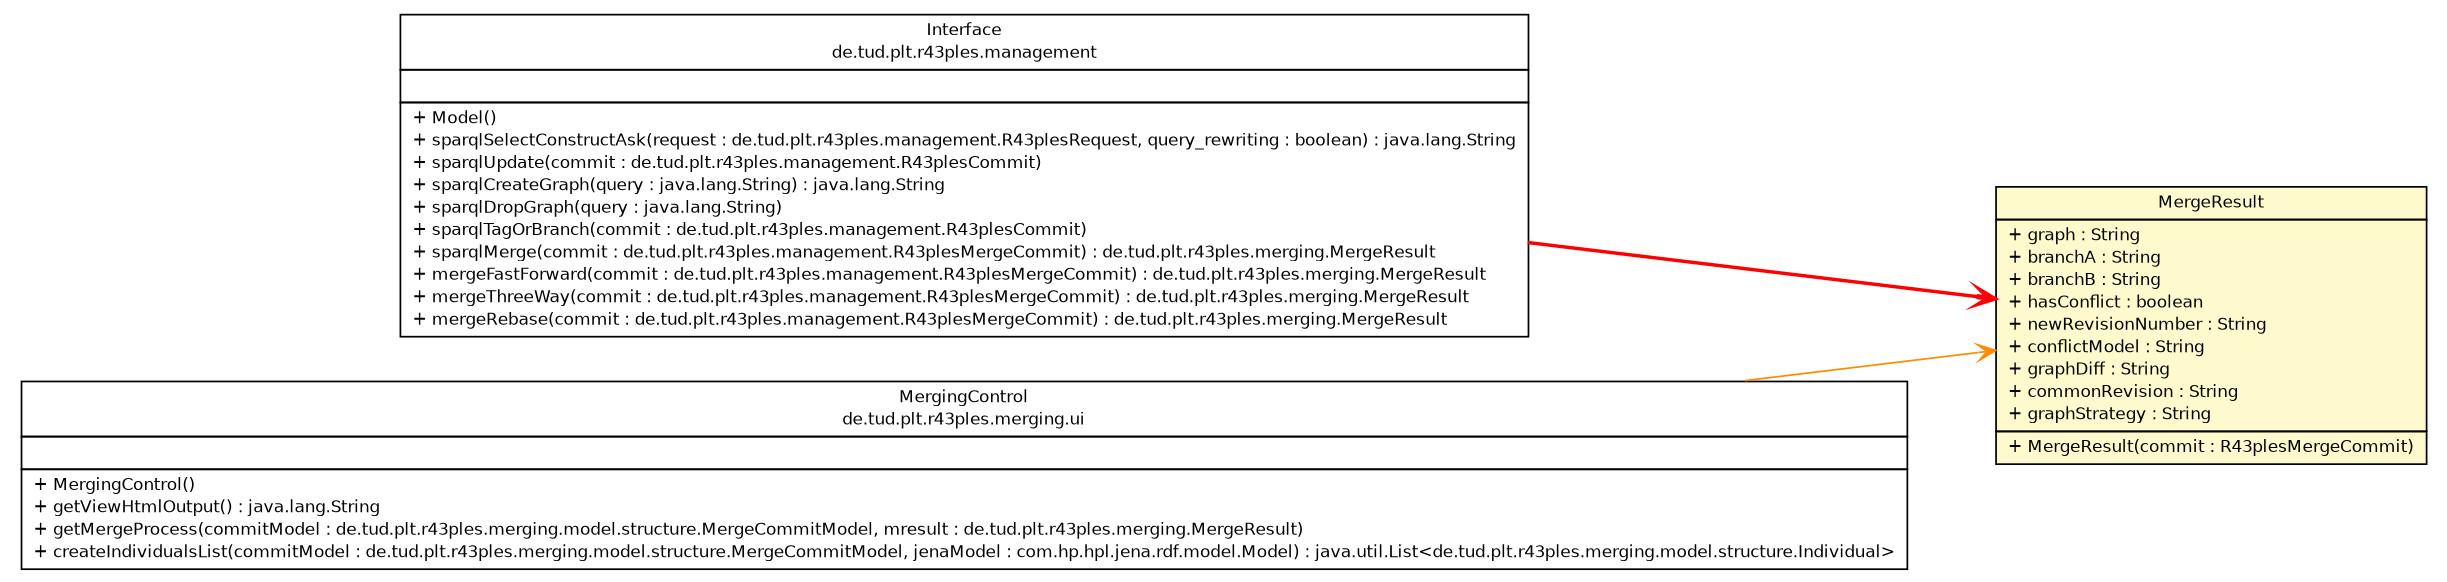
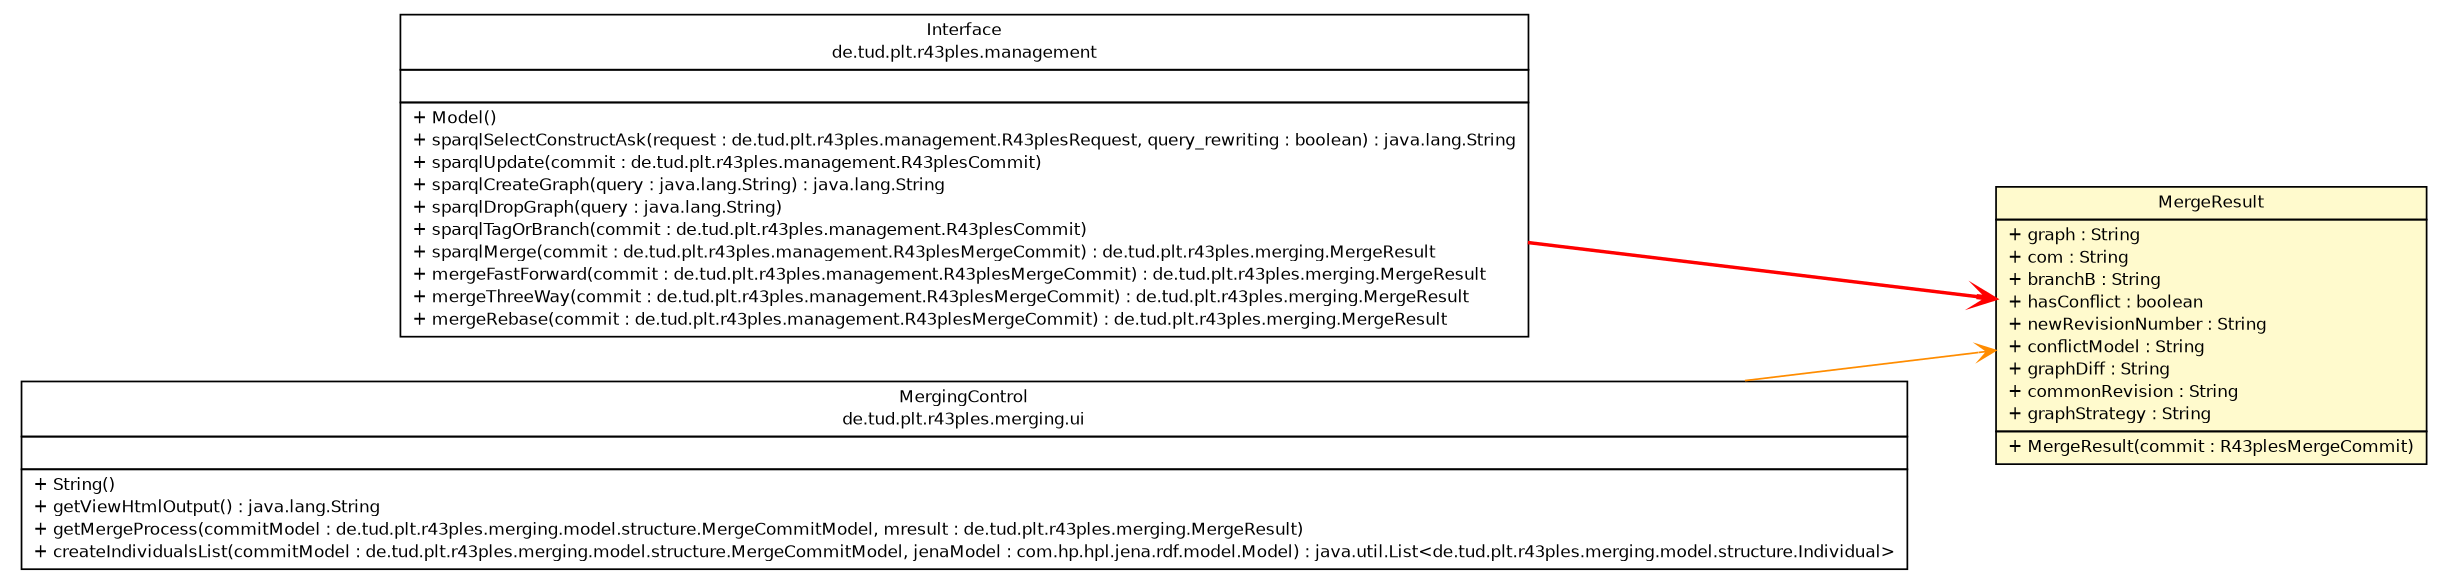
node "MergeResult": text "+ branchA : String" -> "+ com : String"
node "MergingControl": text "+ MergingControl()" -> "+ String()"
